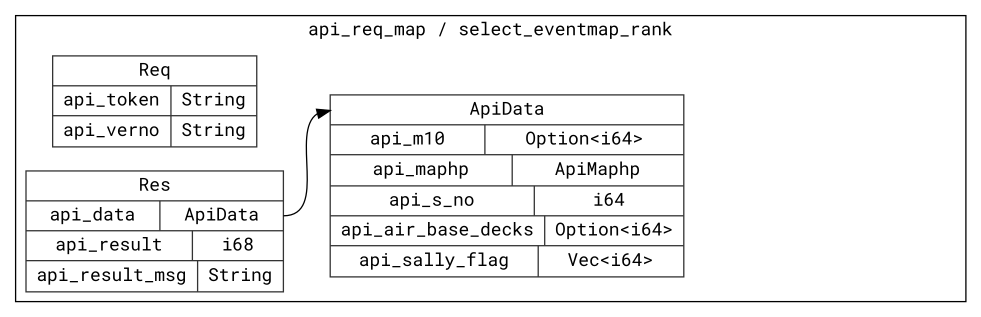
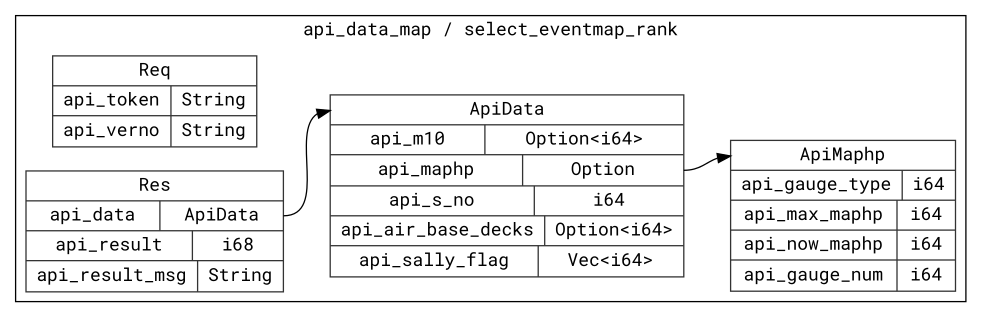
cluster "api_req_map / select_eventmap_rank": label "api_req_map / select_eventmap_rank" -> "api_data_map / select_eventmap_rank"
node "ApiData": text "ApiMaphp" -> "Option"
node "ApiMaphp": added
